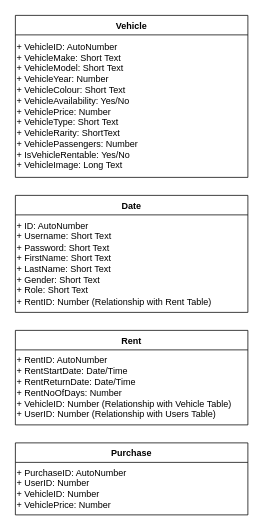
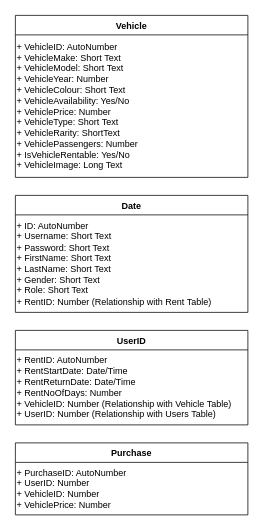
node "Rent": label "Rent" -> "UserID"
